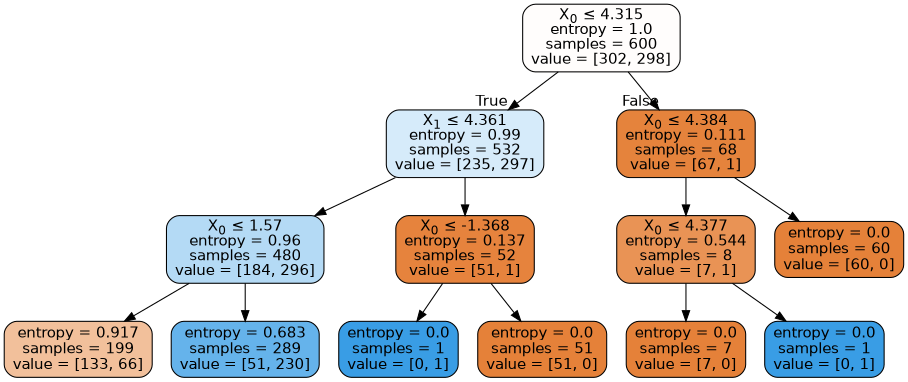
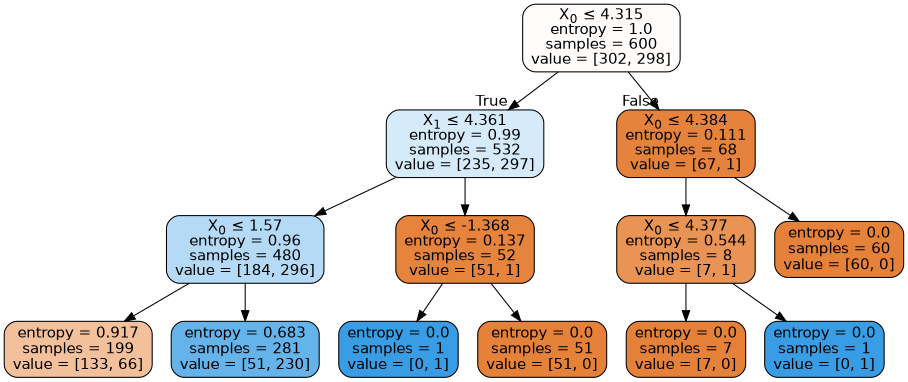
node "entropy = 0.683": text "samples = 289" -> "samples = 281"
